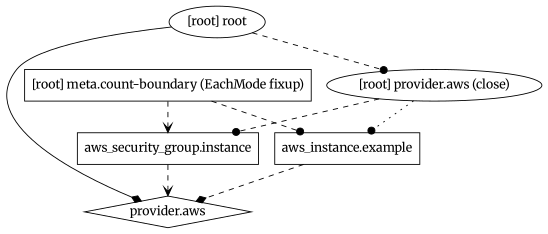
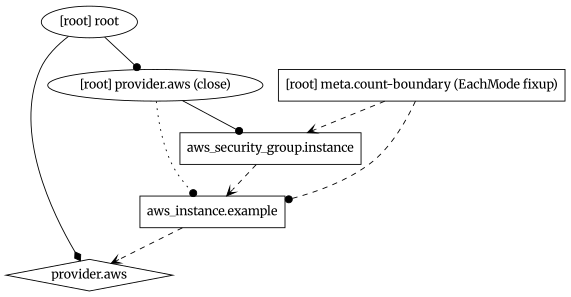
edge "[root] root" -> "[root] provider.aws (close)": style dashed -> solid
edge "[root] provider.aws (close)" -> "aws_security_group.instance": style dashed -> solid
edge "aws_security_group.instance" -> "provider.aws": now "aws_security_group.instance" -> "aws_instance.example"
edge "aws_instance.example" -> "provider.aws": arrowhead diamond -> vee
